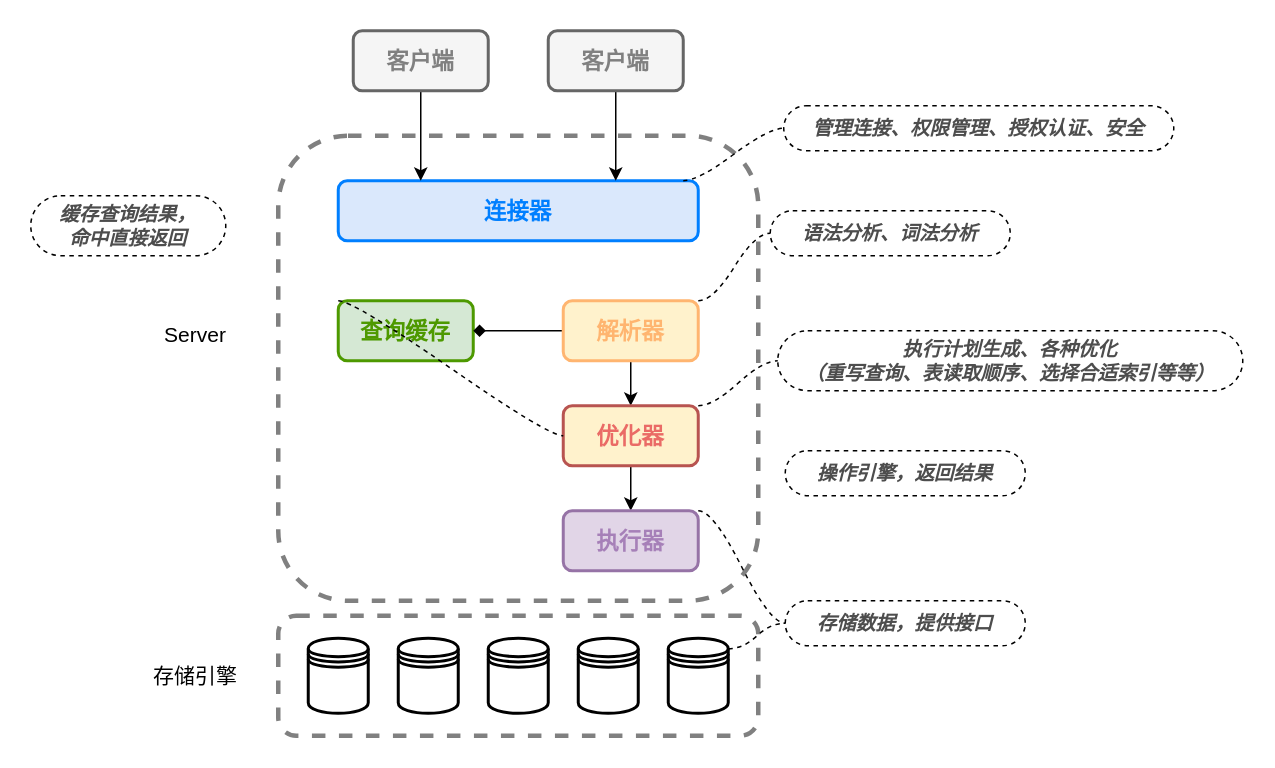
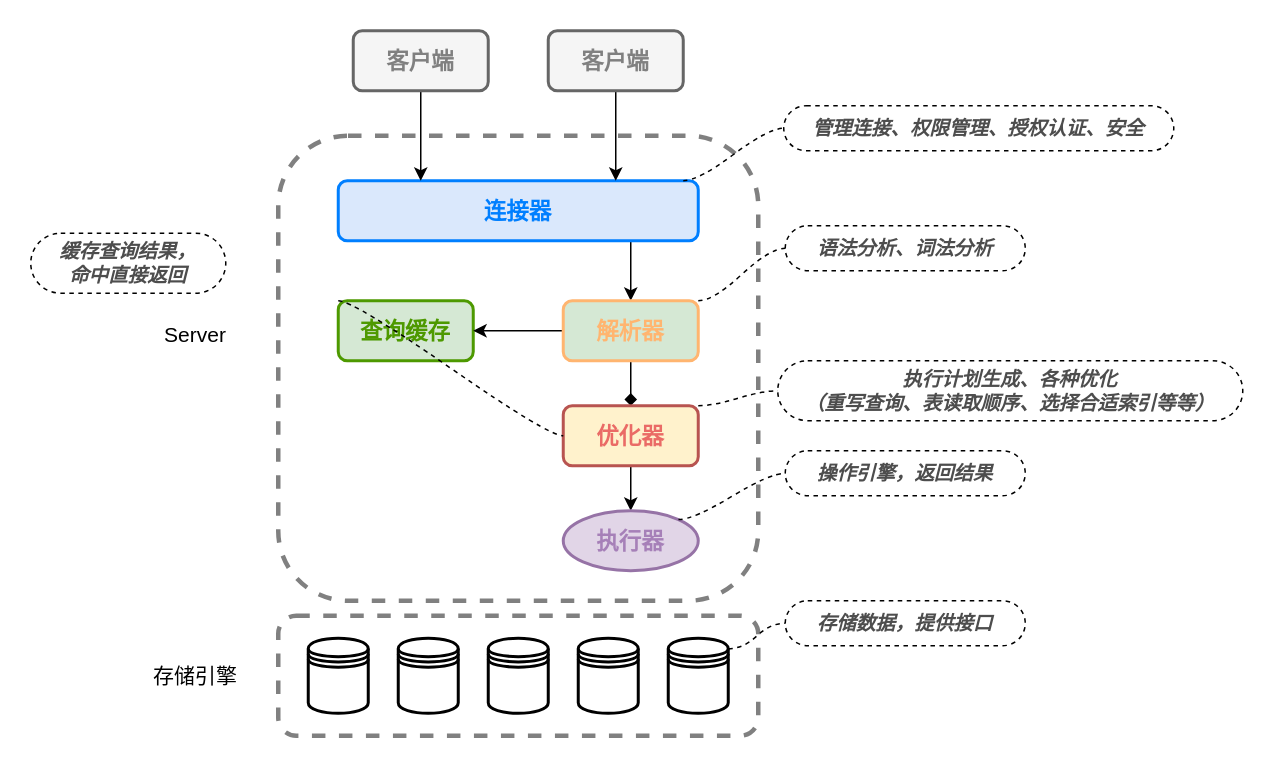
node "缓存查询结果， 命中直接返回": moved (128, 226) -> (128, 263)
node "语法分析、词法分析": moved (890, 233) -> (905, 248)
edge "连接器" -> "解析器": added
edge "解析器" -> "查询缓存": arrowhead diamond -> classic
node "解析器": fillcolor #fff2cc -> #d5e8d4
node "执行计划生成、各种优化 （重写查询、表读取顺序、选择合适索引等等）": moved (1010, 361) -> (1010, 391)
edge "解析器" -> "优化器": arrowhead classic -> diamond
node "执行器": shape rounded rectangle -> ellipse
edge "执行器" -- "存储数据，提供接口": now "执行器" -- "操作引擎，返回结果"
